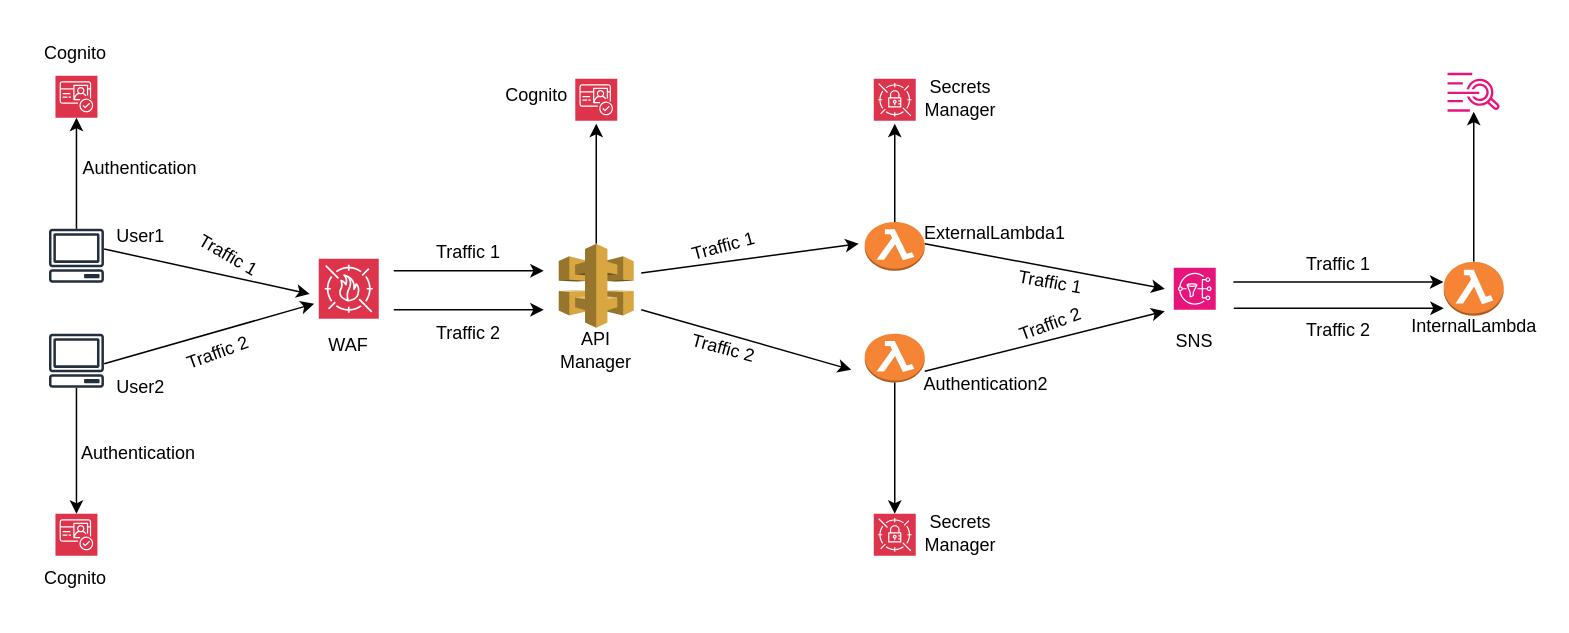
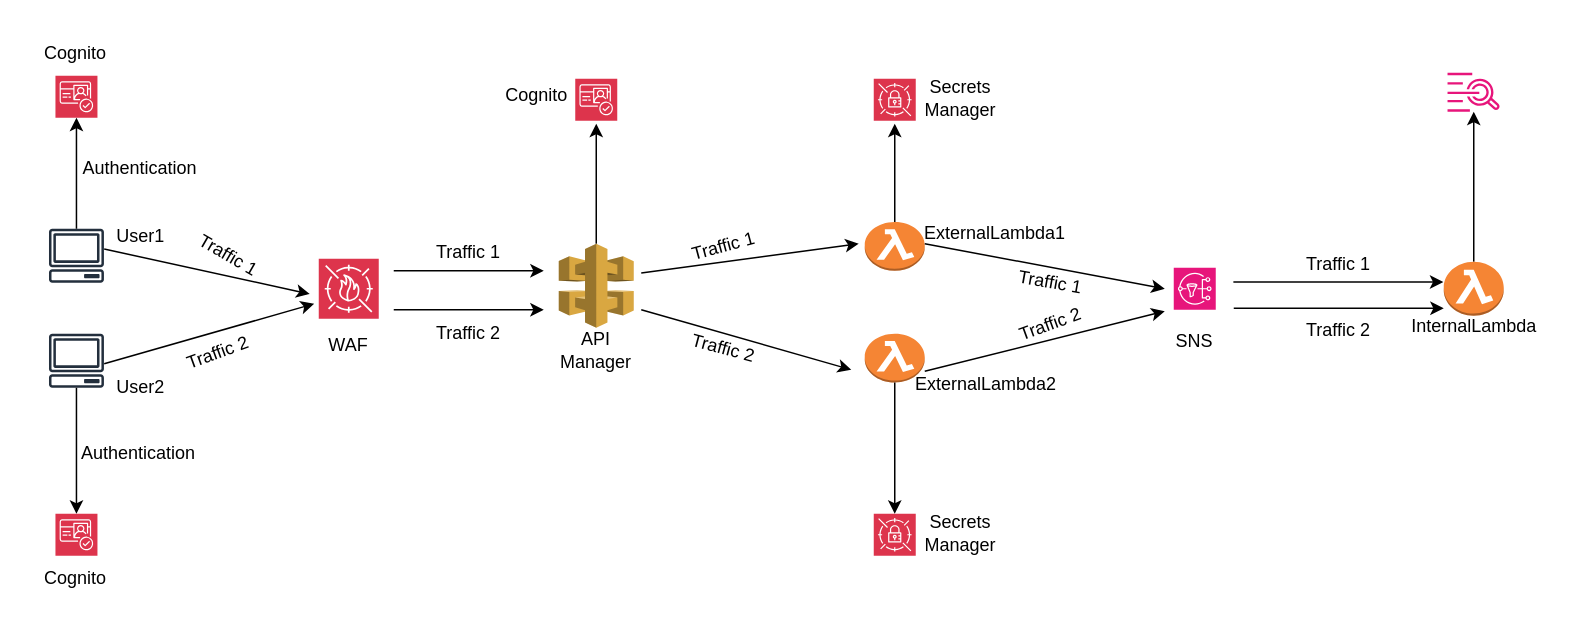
node "Authentication2": label "Authentication2" -> "ExternalLambda2"
